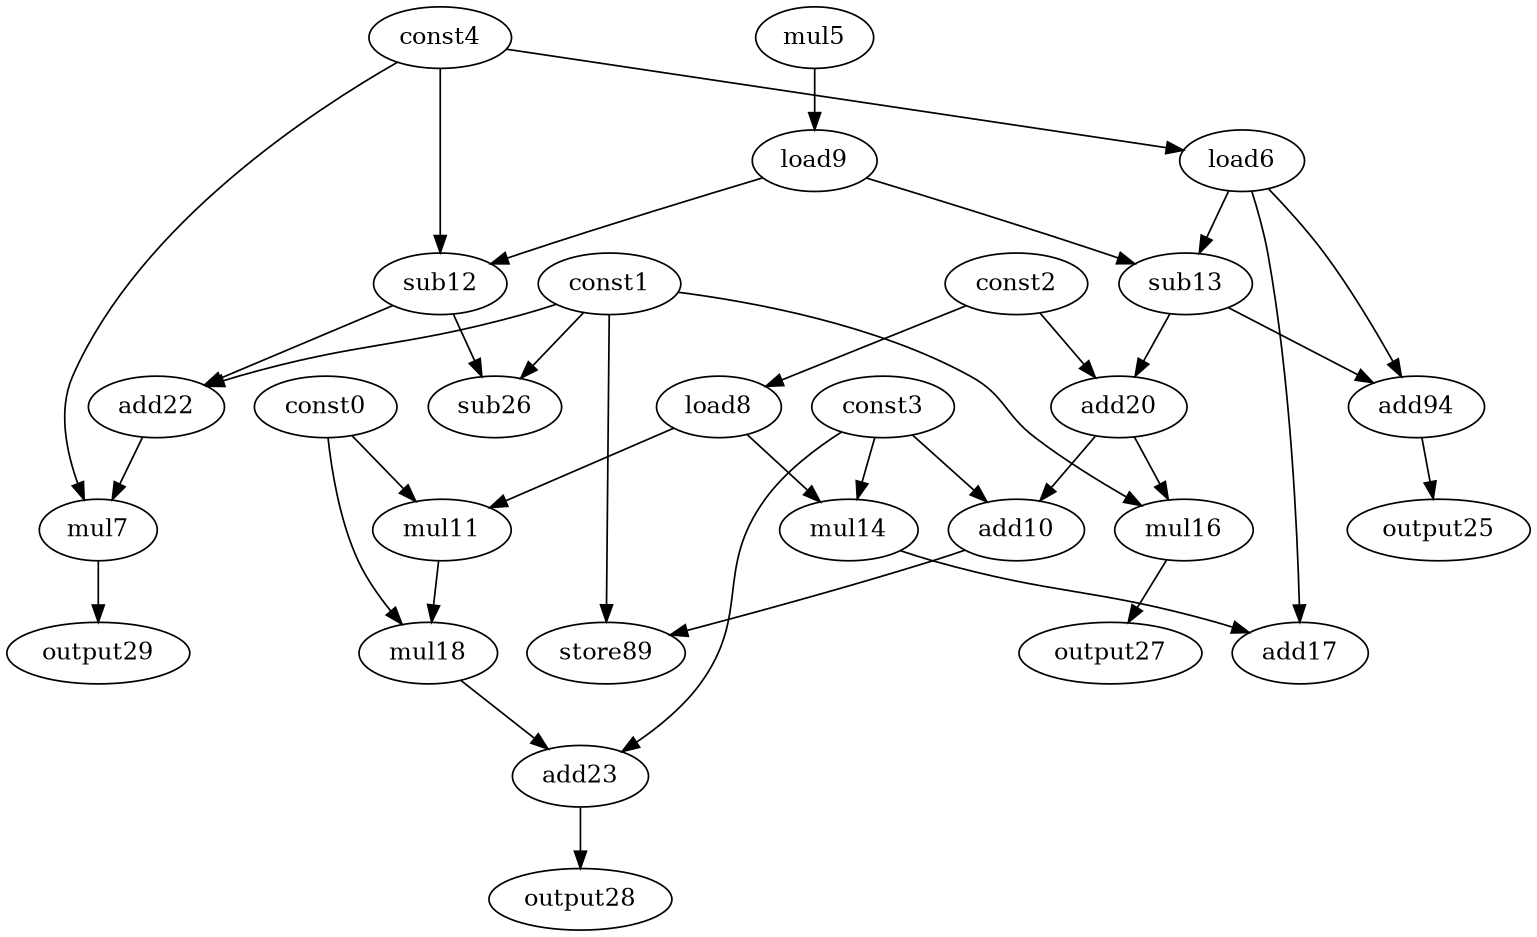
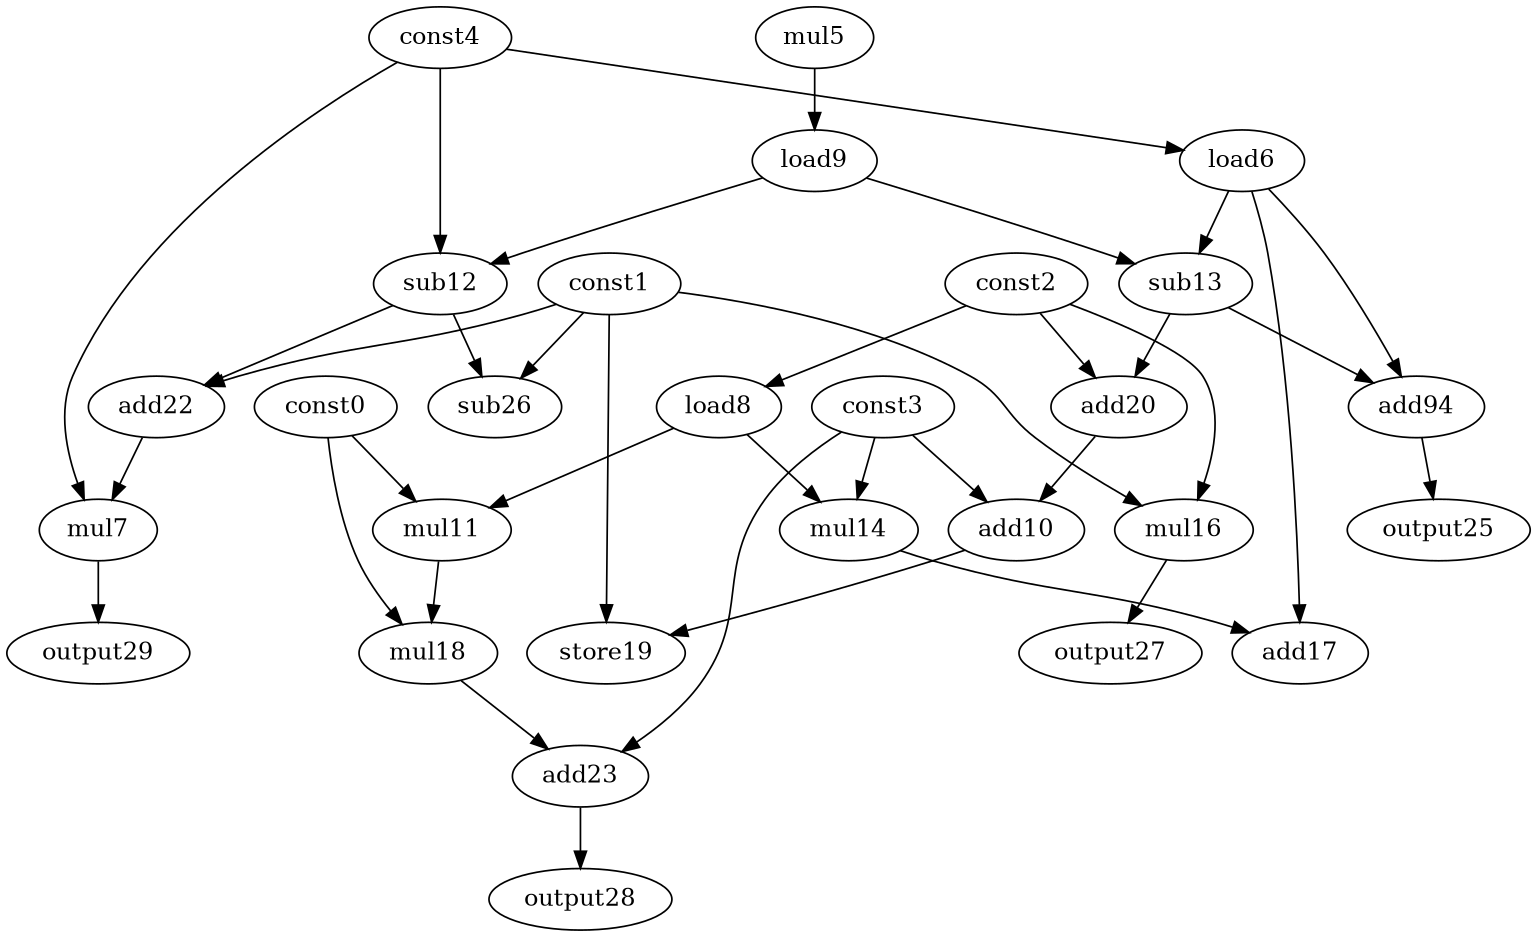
edge "add20" -> "mul16": now "const2" -> "mul16"
node "store89": label "store89" -> "store19"
